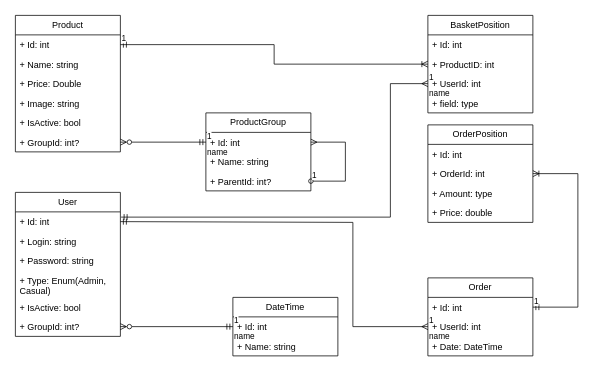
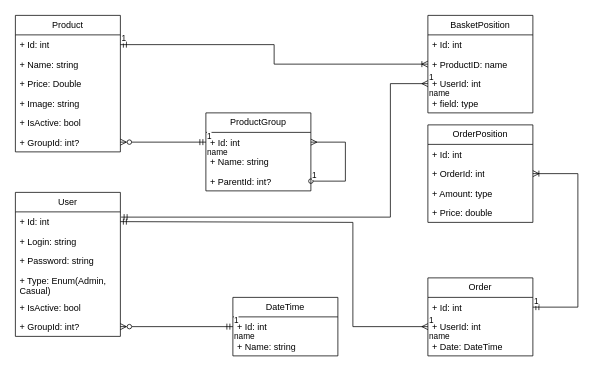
node "+ ProductID: int": label "+ ProductID: int" -> "+ ProductID: name"
